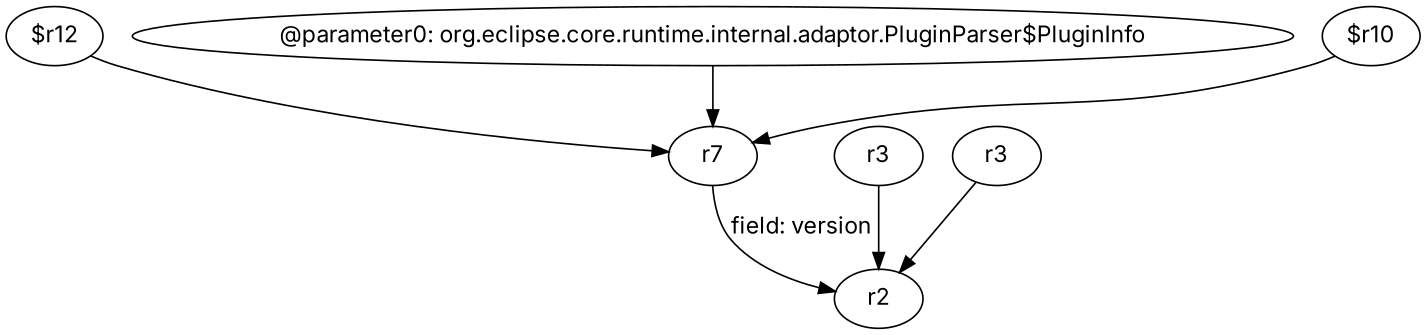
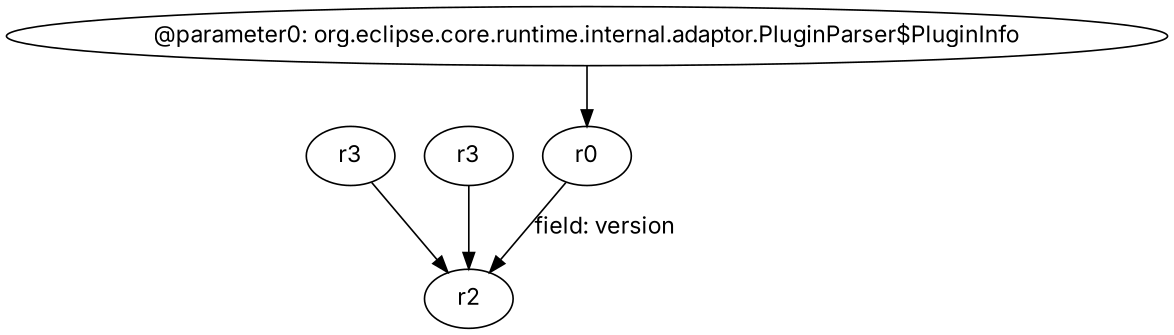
node "$r12": removed
node "$r10": removed
node "r7": label "r7" -> "r0"
